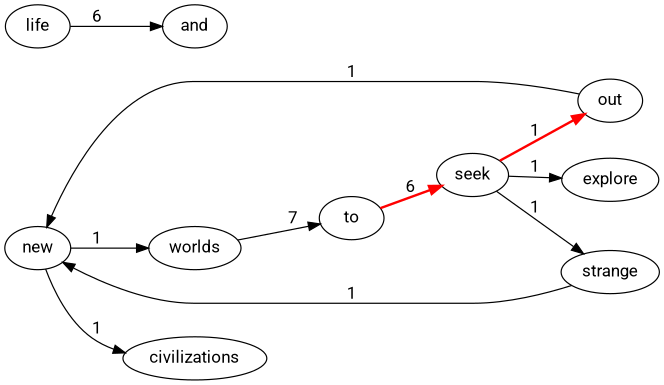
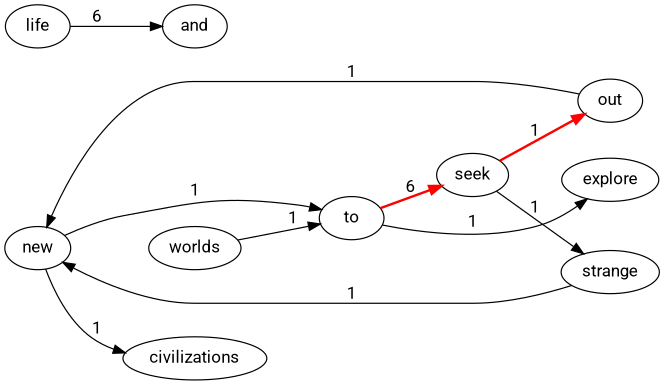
edge "seek" -> "explore": now "to" -> "explore"
edge "worlds" -> "to": label "7" -> "1"
edge "new" -> "worlds": now "new" -> "to"
